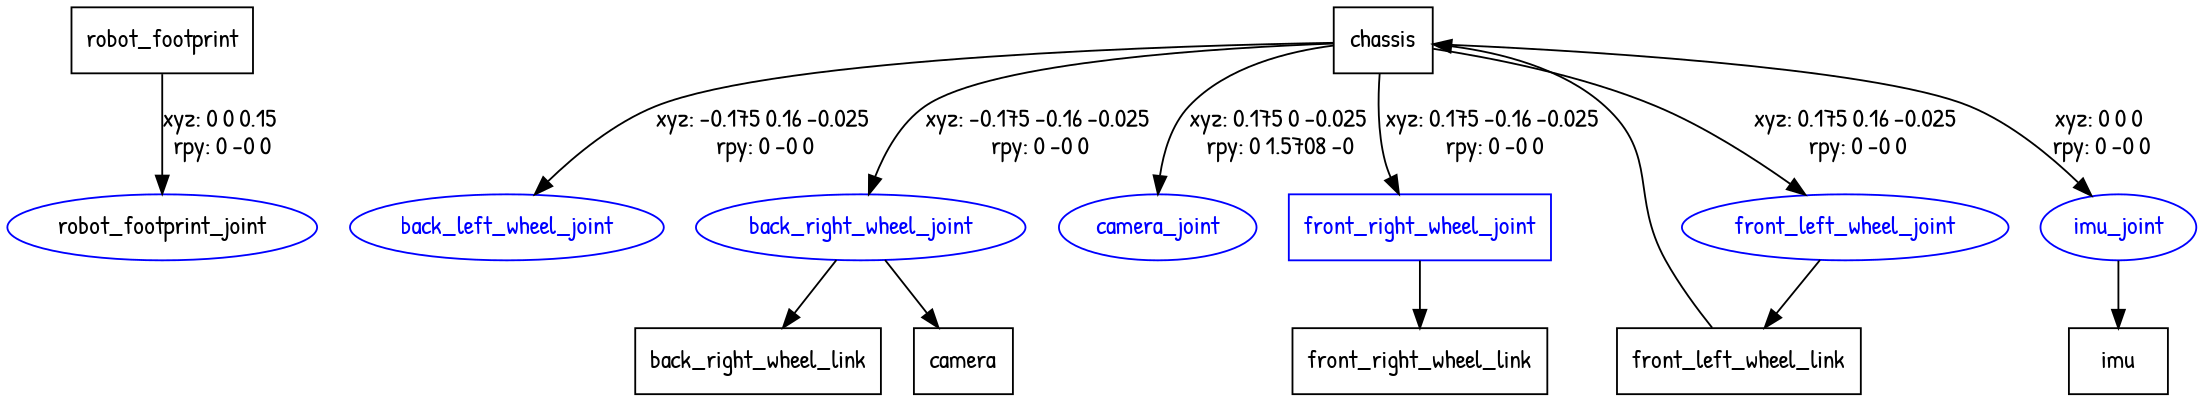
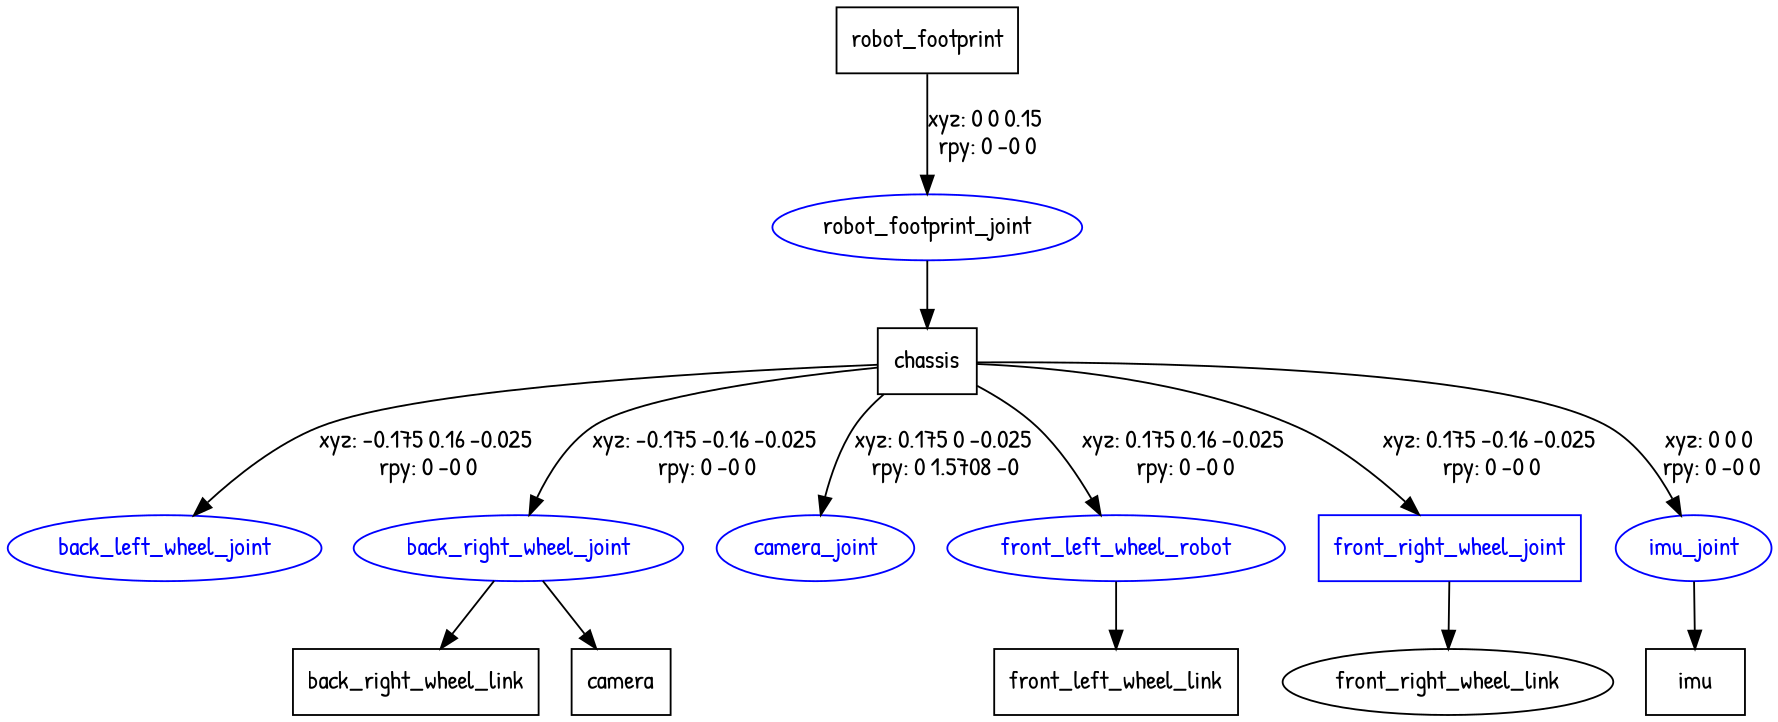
edge "front_left_wheel_link" -> "chassis": now "robot_footprint_joint" -> "chassis"
node "front_left_wheel_joint": label "front_left_wheel_joint" -> "front_left_wheel_robot"
node "front_right_wheel_link": shape box -> ellipse
